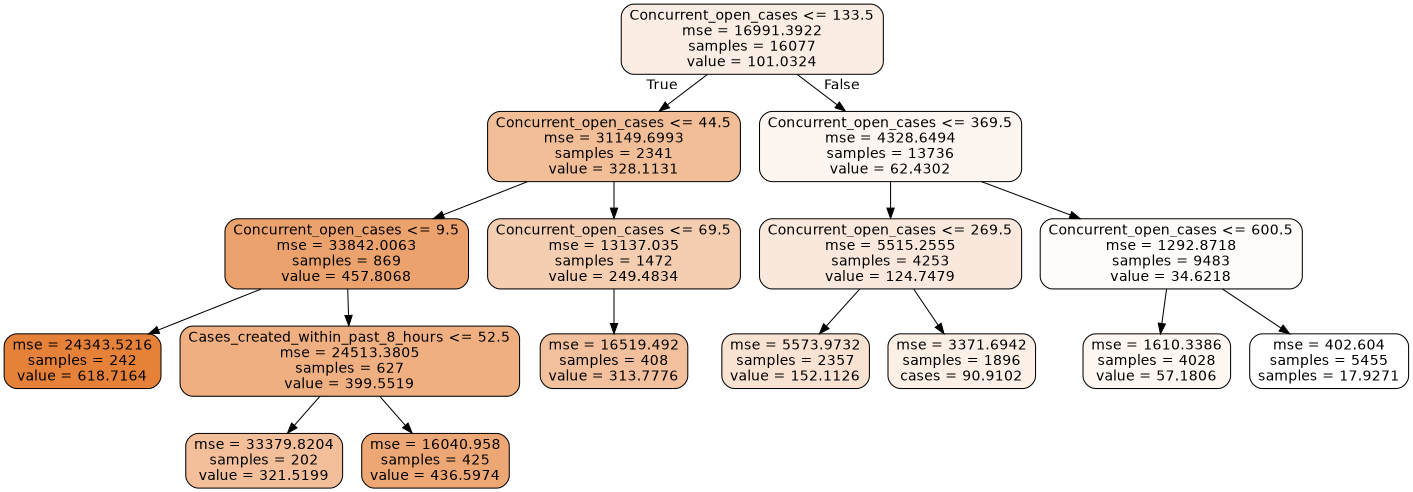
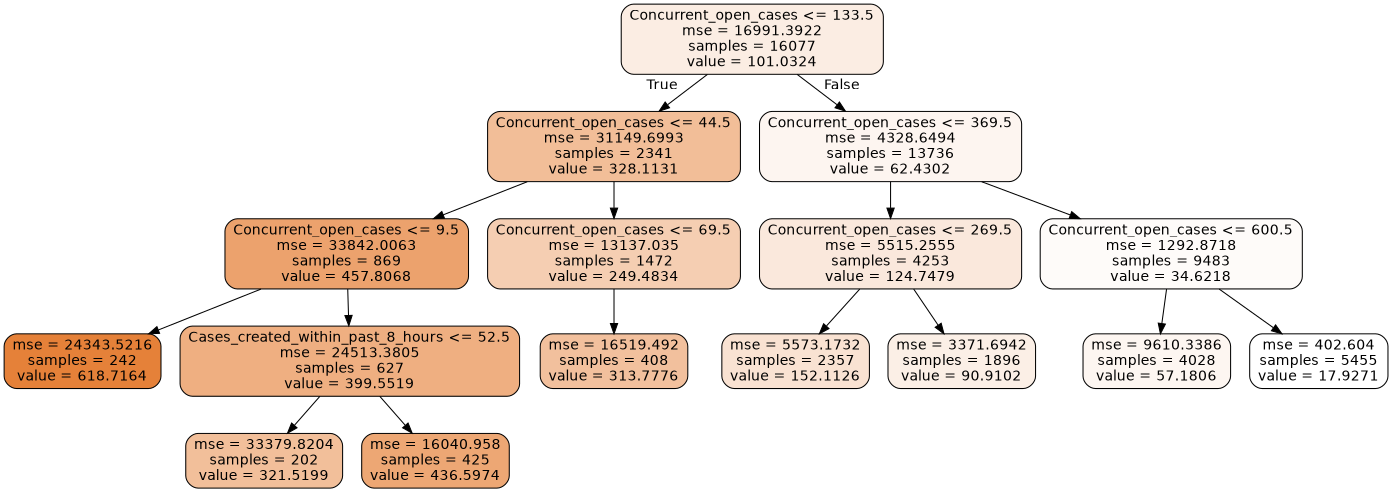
node "mse = 5573.9732 samples = 2357 value = 152.1126": label "mse = 5573.9732 samples = 2357 value = 152.1126" -> "mse = 5573.1732 samples = 2357 value = 152.1126"
node "mse = 3371.6942 samples = 1896 cases = 90.9102": label "mse = 3371.6942 samples = 1896 cases = 90.9102" -> "mse = 3371.6942 samples = 1896 value = 90.9102"
node "mse = 1610.3386 samples = 4028 value = 57.1806": label "mse = 1610.3386 samples = 4028 value = 57.1806" -> "mse = 9610.3386 samples = 4028 value = 57.1806"
node "mse = 402.604 samples = 5455 samples = 17.9271": label "mse = 402.604 samples = 5455 samples = 17.9271" -> "mse = 402.604 samples = 5455 value = 17.9271"
